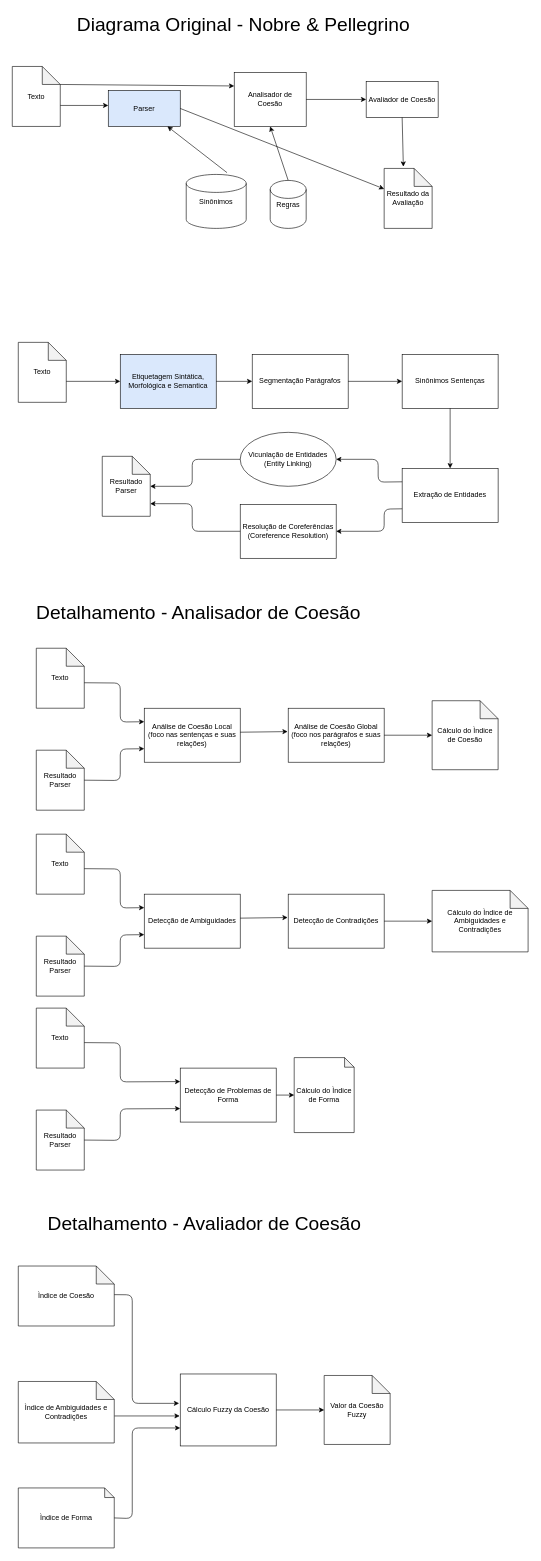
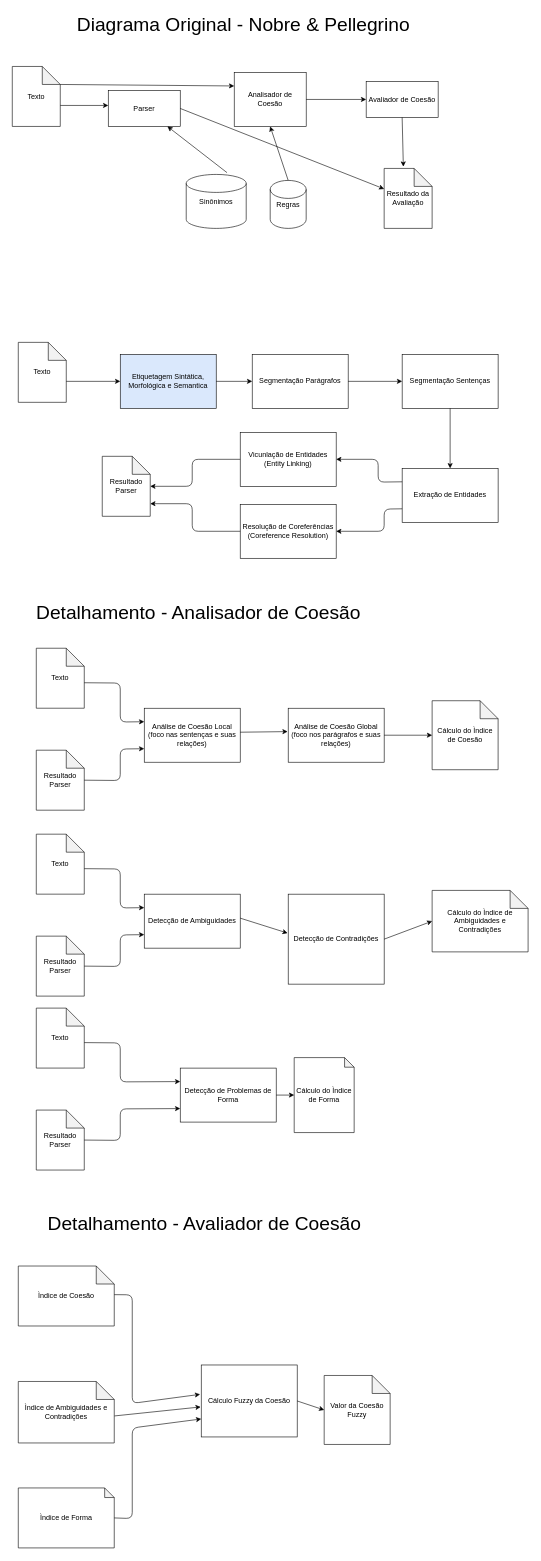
node "Parser": fillcolor #dae8fc -> #ffffff
node "Sinônimos Sentenças": label "Sinônimos Sentenças" -> "Segmentação Sentenças"
node "Vicunlação de Entidades (Entity Linking)": shape ellipse -> rectangle
node "Detecção de Contradições": size 96x54 -> 96x90
node "Cálculo Fuzzy da Coesão": moved (228, 1410) -> (249, 1401)
